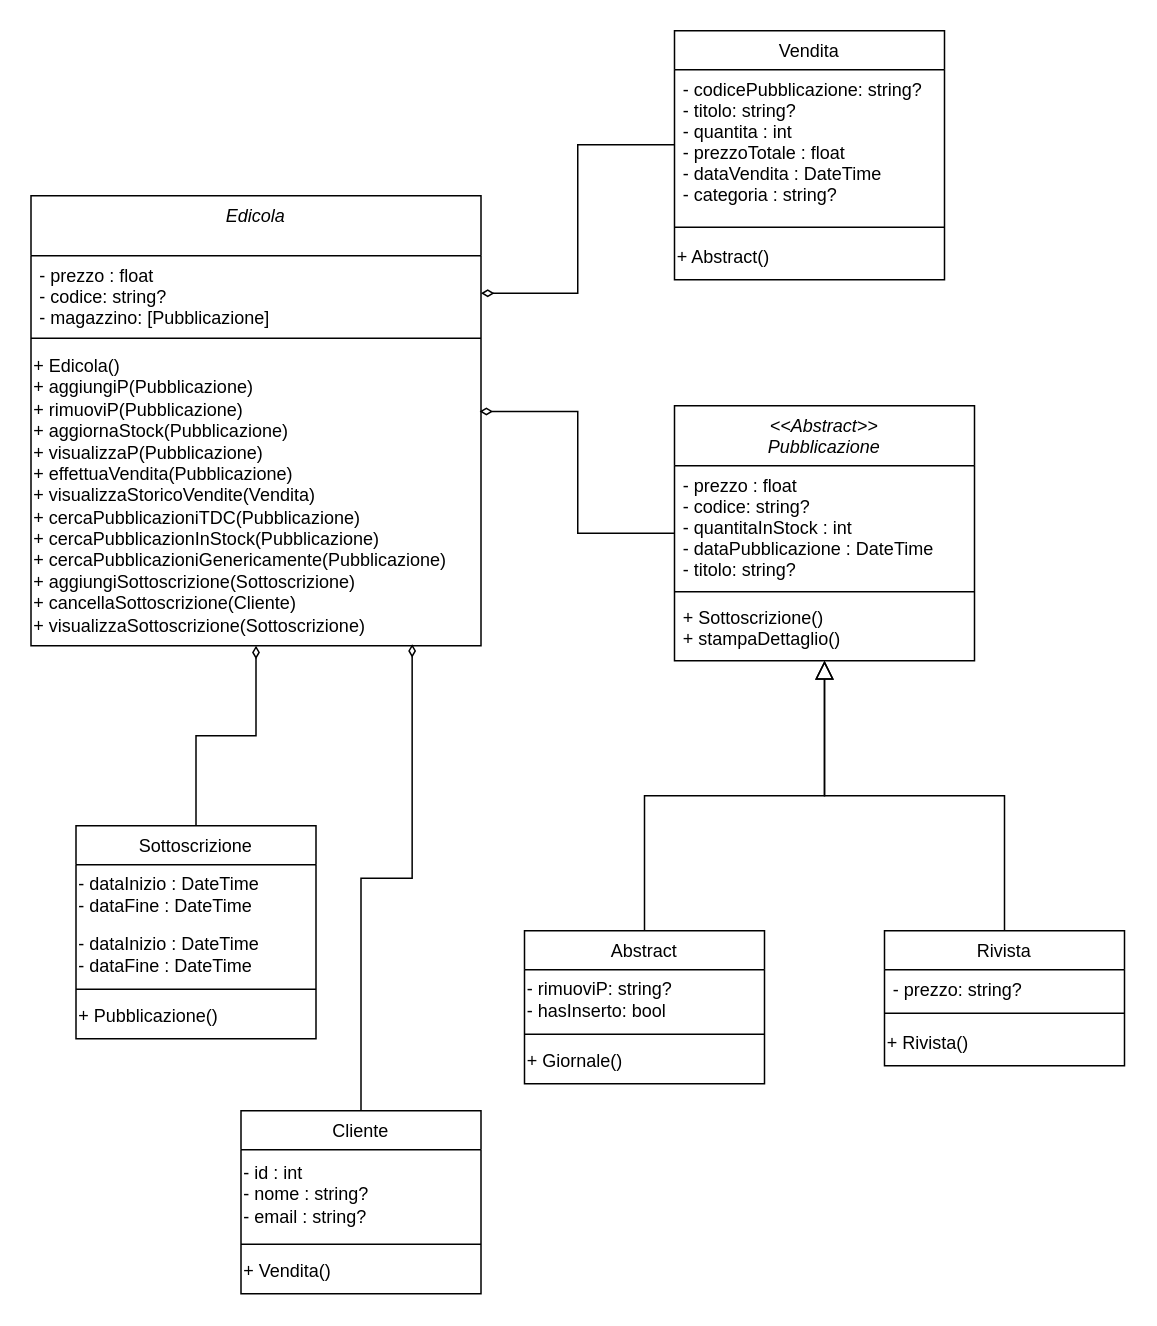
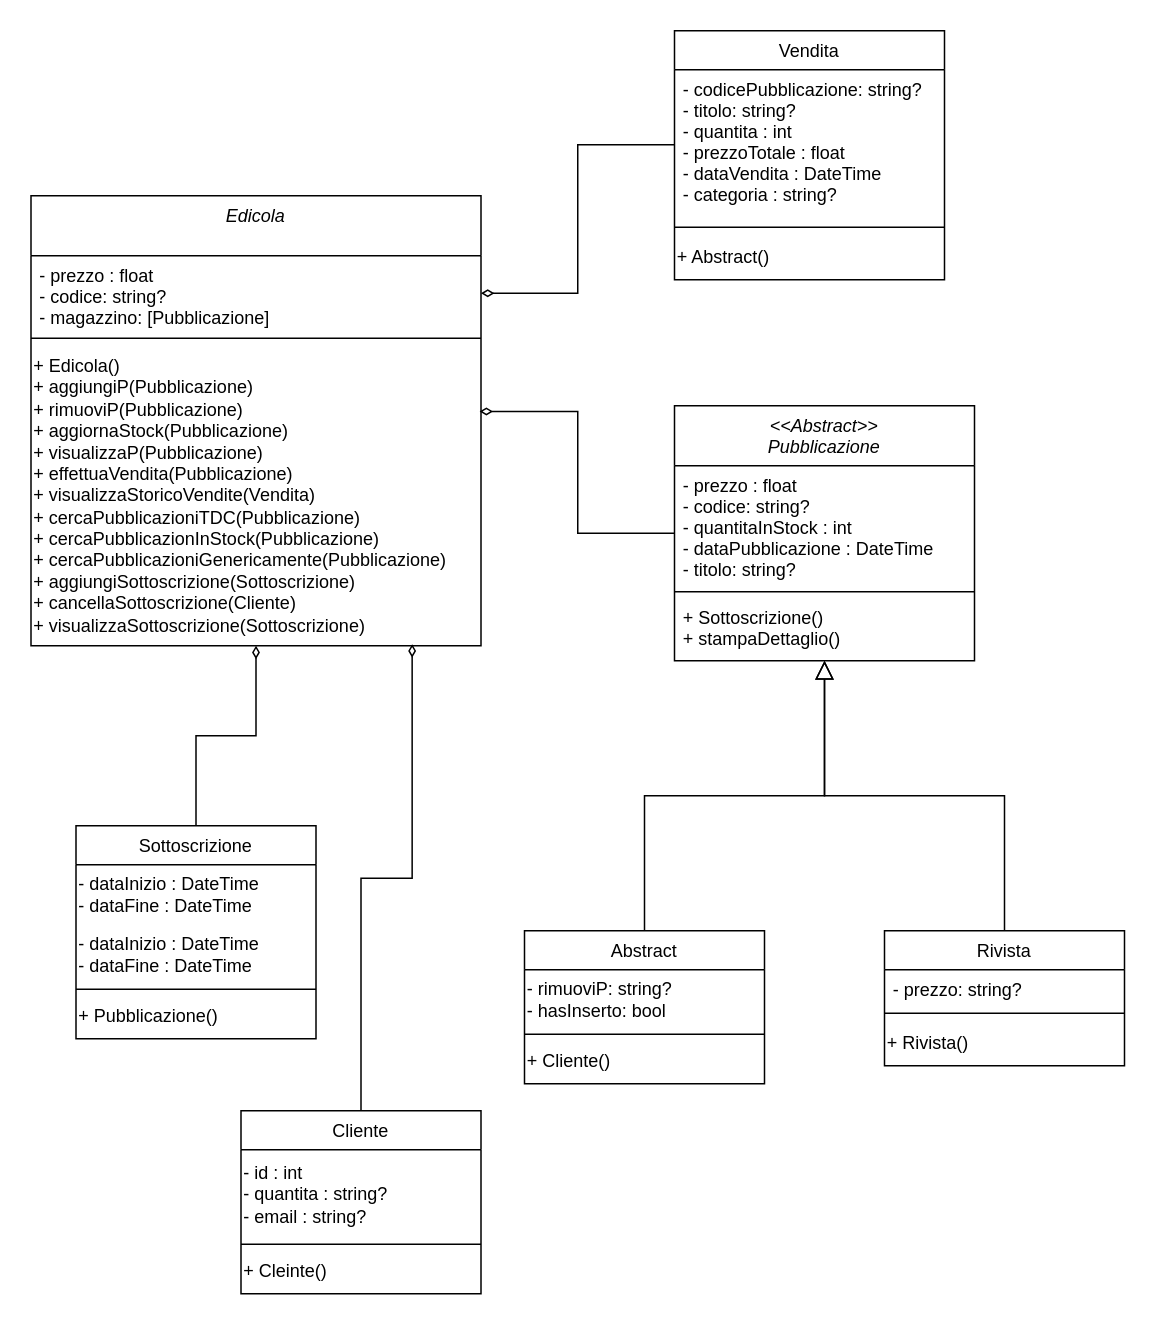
node "+ Giornale()": label "+ Giornale()" -> "+ Cliente()"
node "- id : int - nome : string? - email : string?": label "- id : int - nome : string? - email : string?" -> "- id : int - quantita : string? - email : string?"
node "+ Vendita()": label "+ Vendita()" -> "+ Cleinte()"
